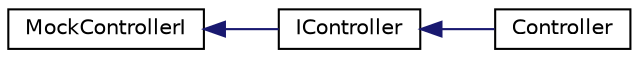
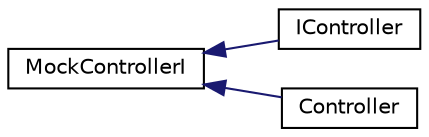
edge "Controller" -> "IController": now "Controller" -> "MockControllerI"
